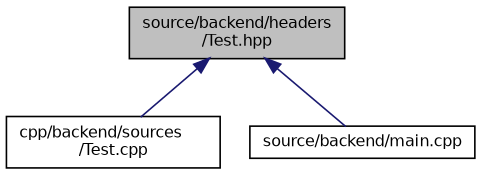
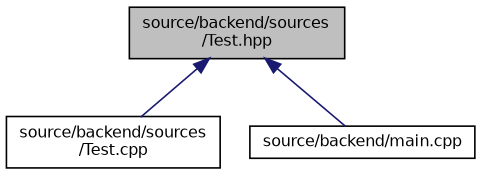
node "source/backend/headers /Test.hpp": label "source/backend/headers /Test.hpp" -> "source/backend/sources /Test.hpp"
node "cpp/backend/sources /Test.cpp": label "cpp/backend/sources /Test.cpp" -> "source/backend/sources /Test.cpp"
